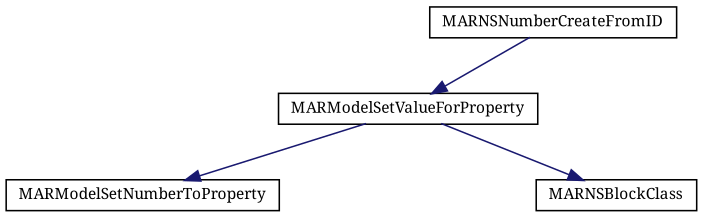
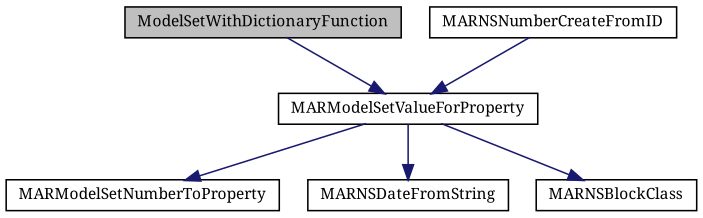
node "ModelSetWithDictionaryFunction": added
node "MARNSDateFromString": added
